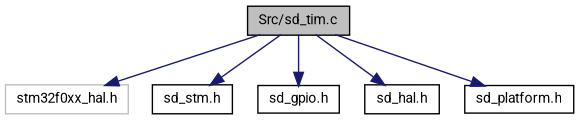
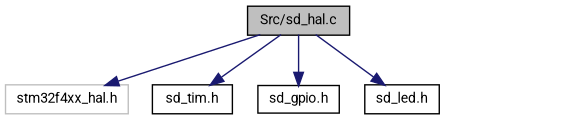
node "Src/sd_tim.c": label "Src/sd_tim.c" -> "Src/sd_hal.c"
node "stm32f0xx_hal.h": label "stm32f0xx_hal.h" -> "stm32f4xx_hal.h"
node "sd_stm.h": label "sd_stm.h" -> "sd_tim.h"
node "sd_hal.h": label "sd_hal.h" -> "sd_led.h"
node "sd_platform.h": removed
